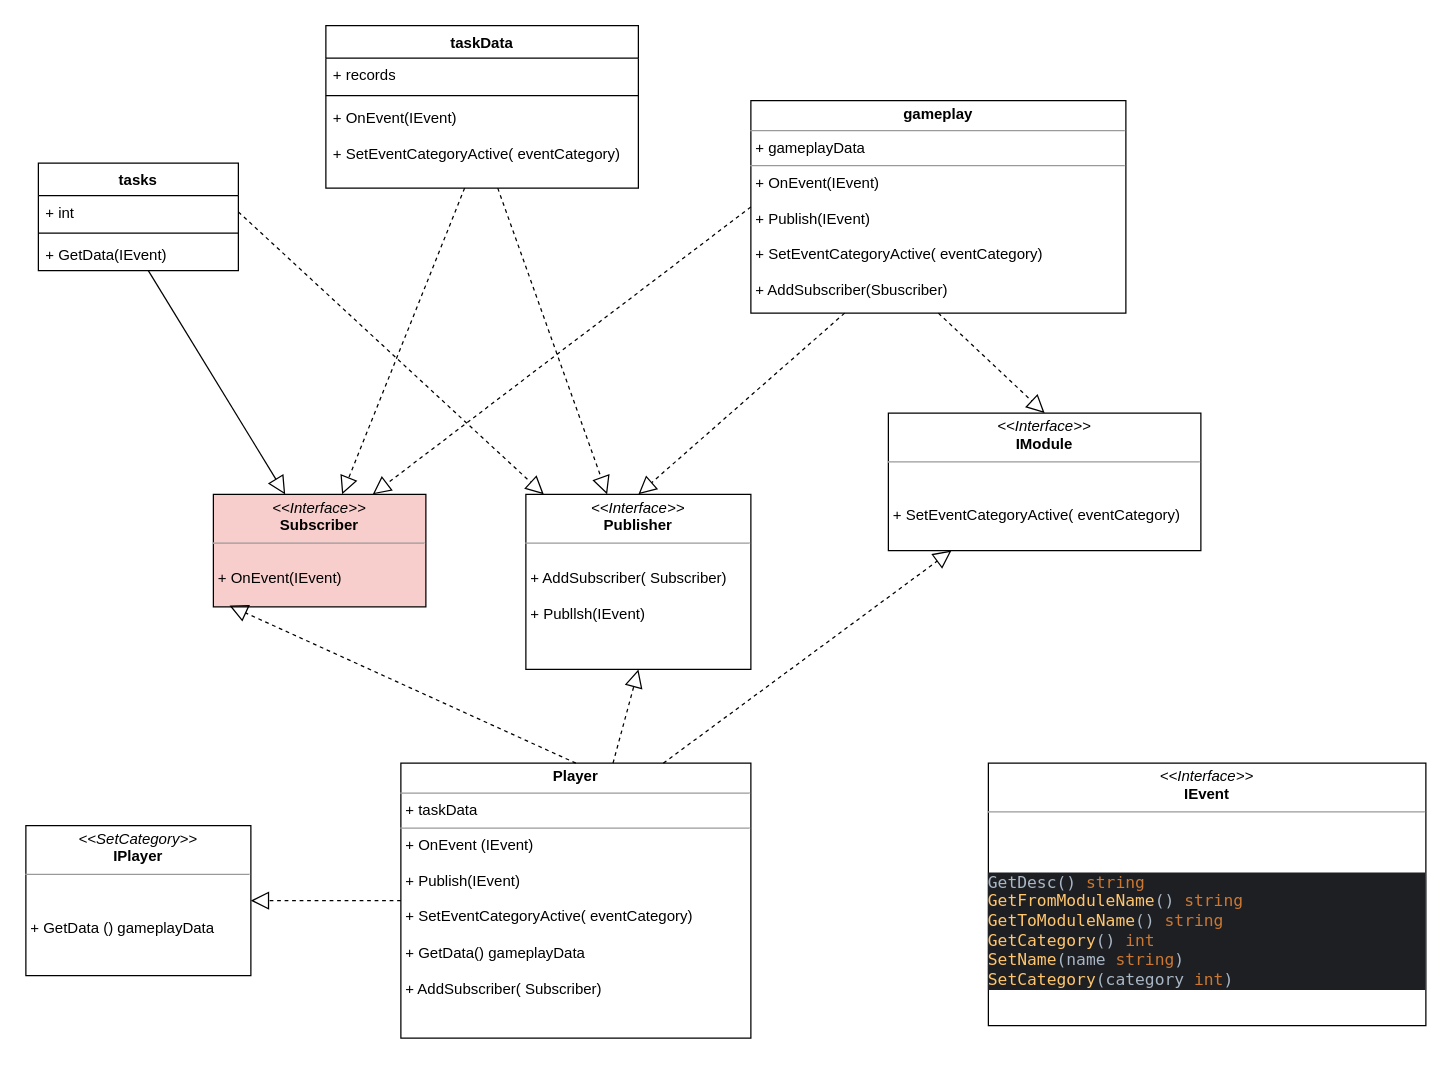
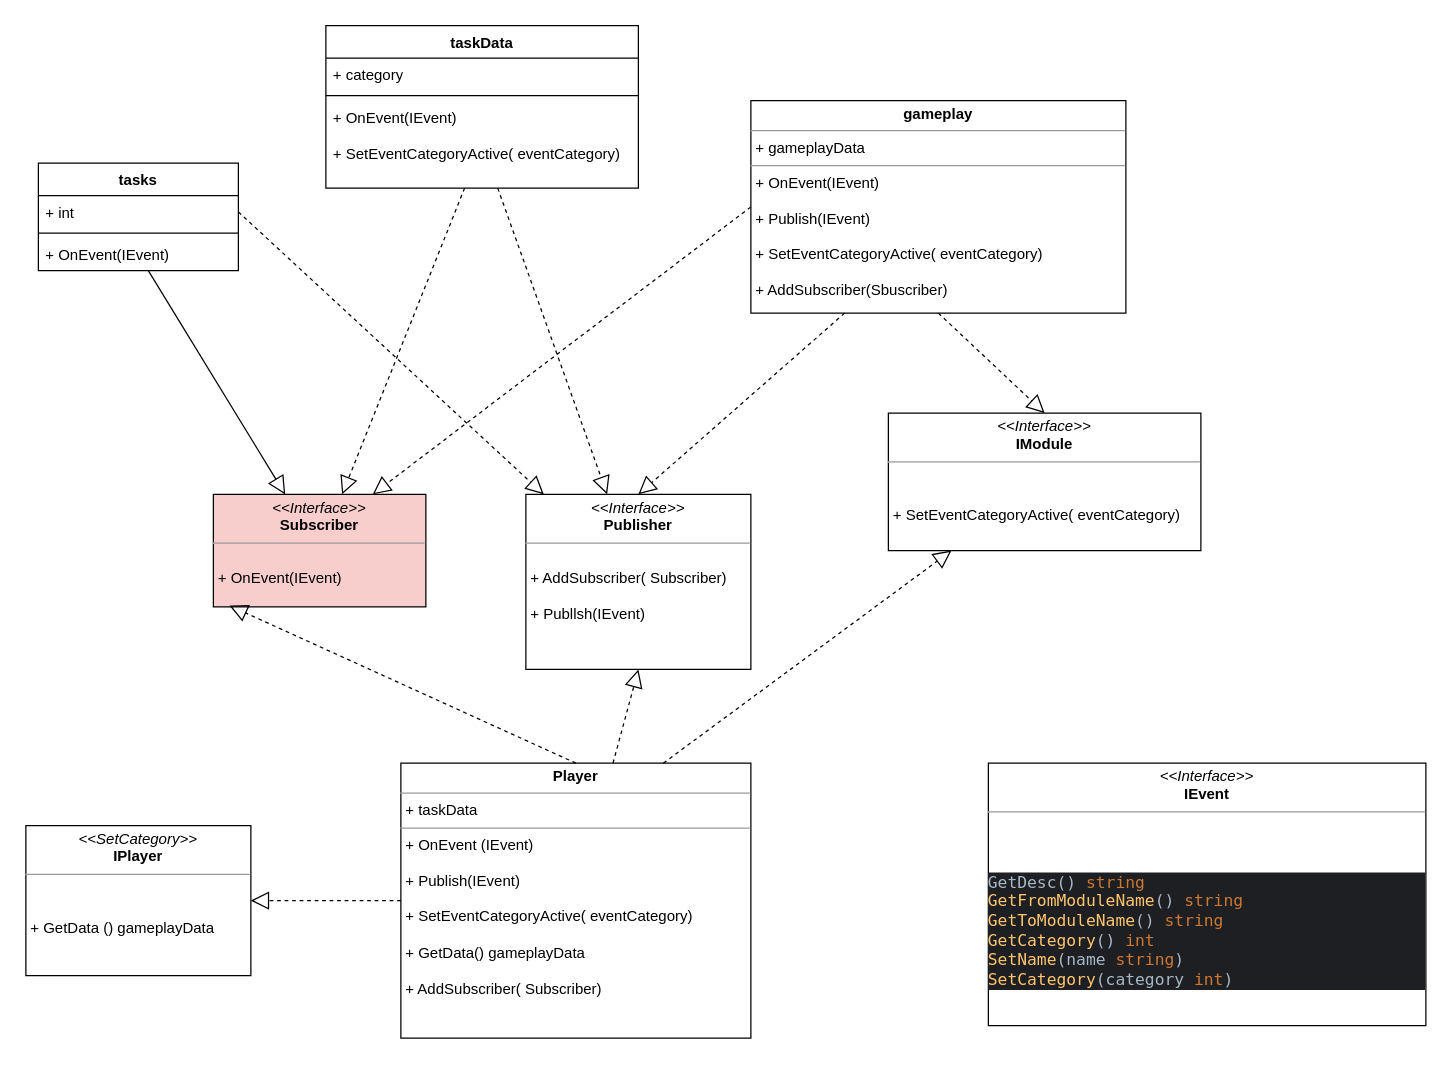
node "+ records": label "+ records" -> "+ category"
node "+ GetData(IEvent)": label "+ GetData(IEvent)" -> "+ OnEvent(IEvent)"
